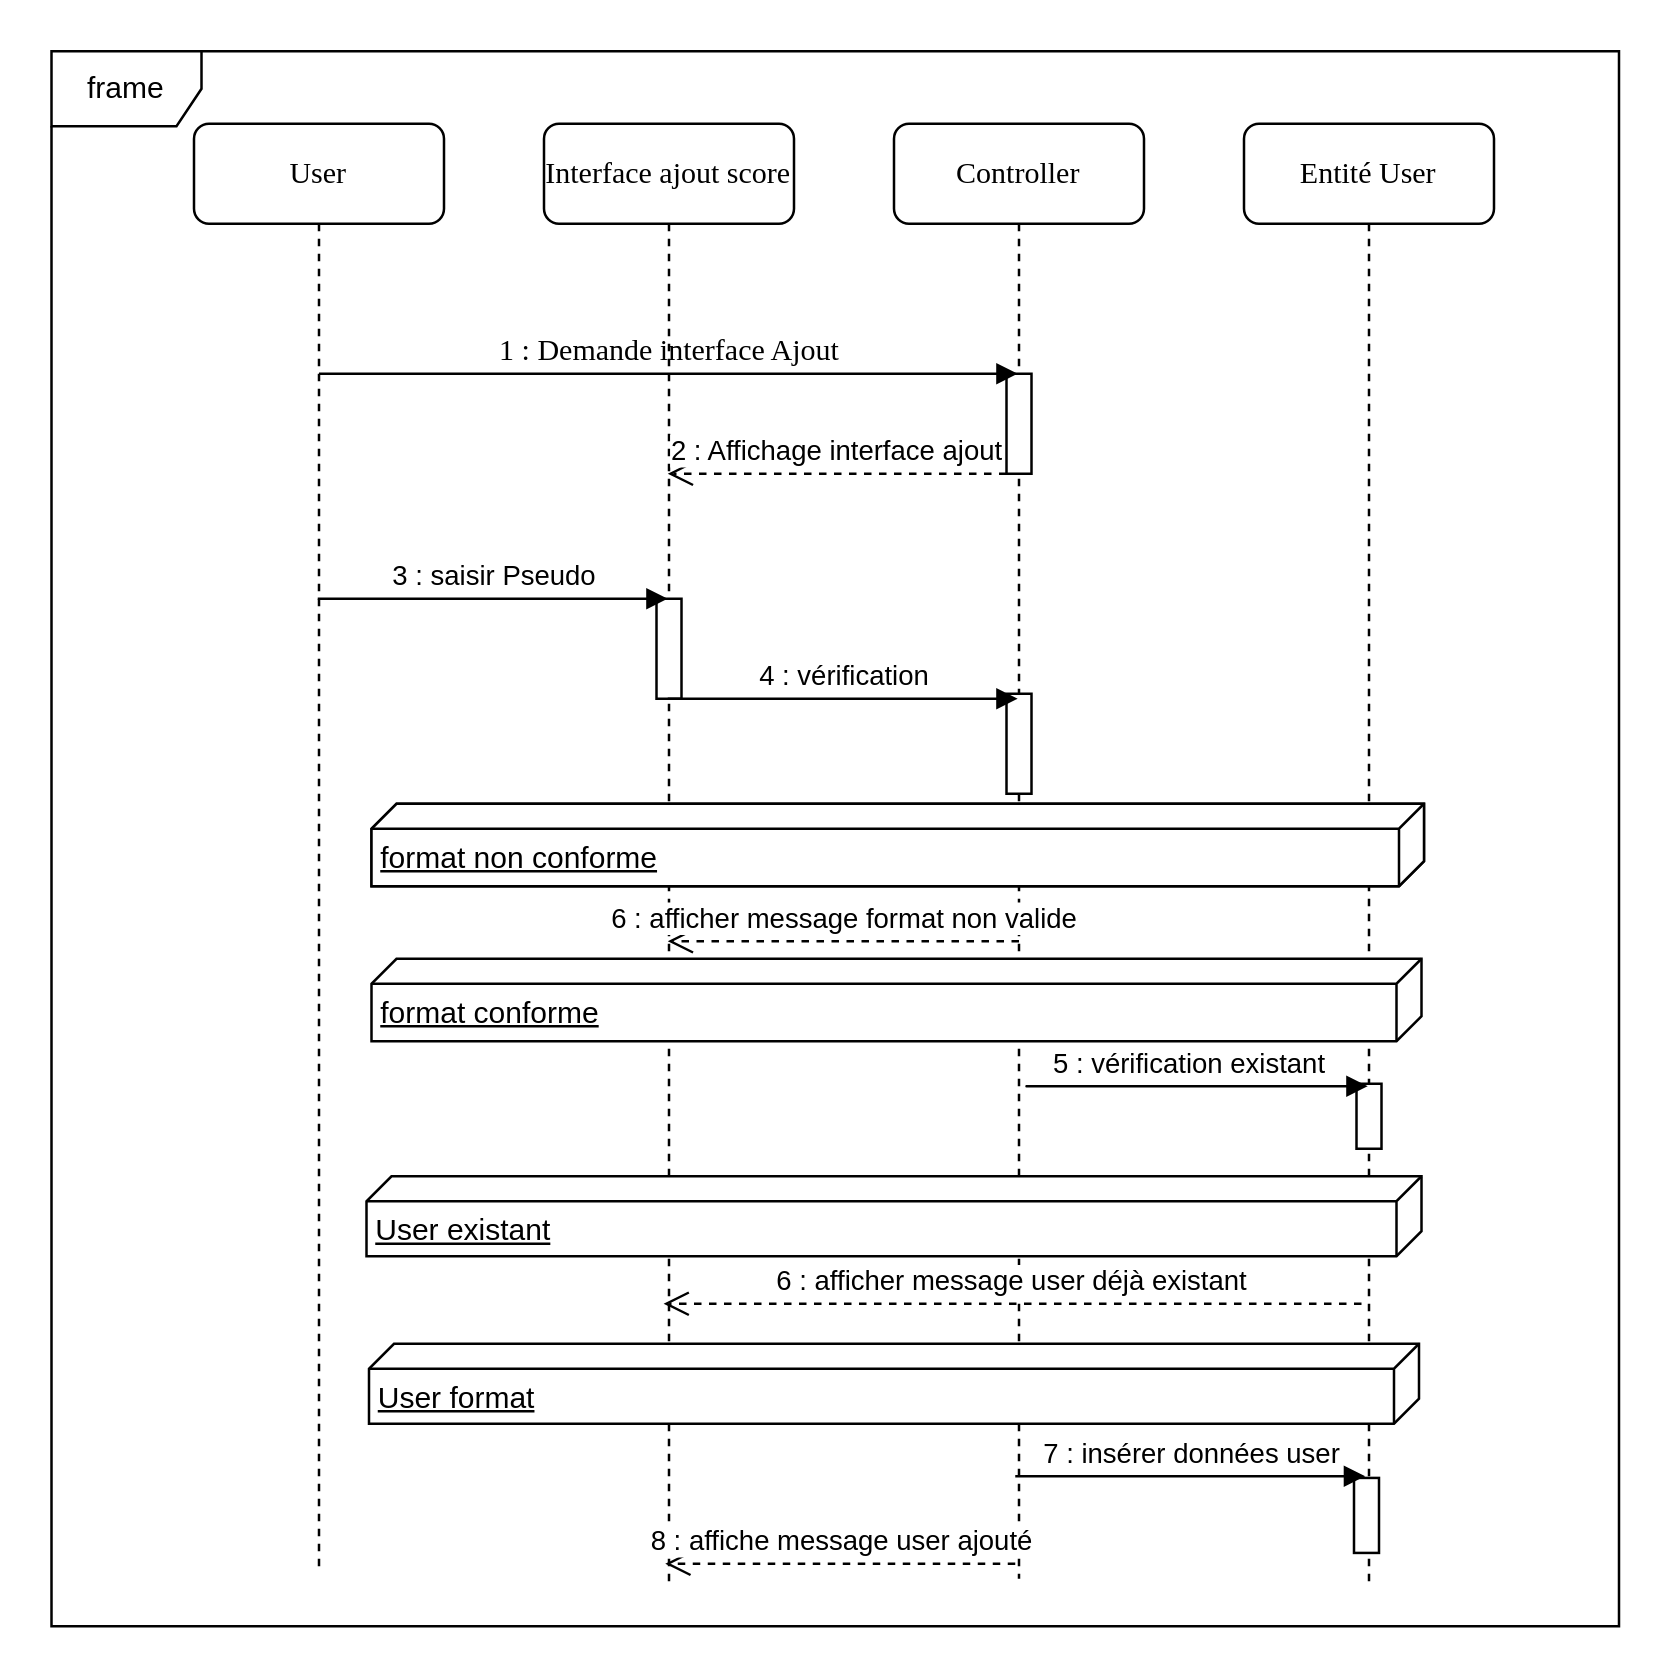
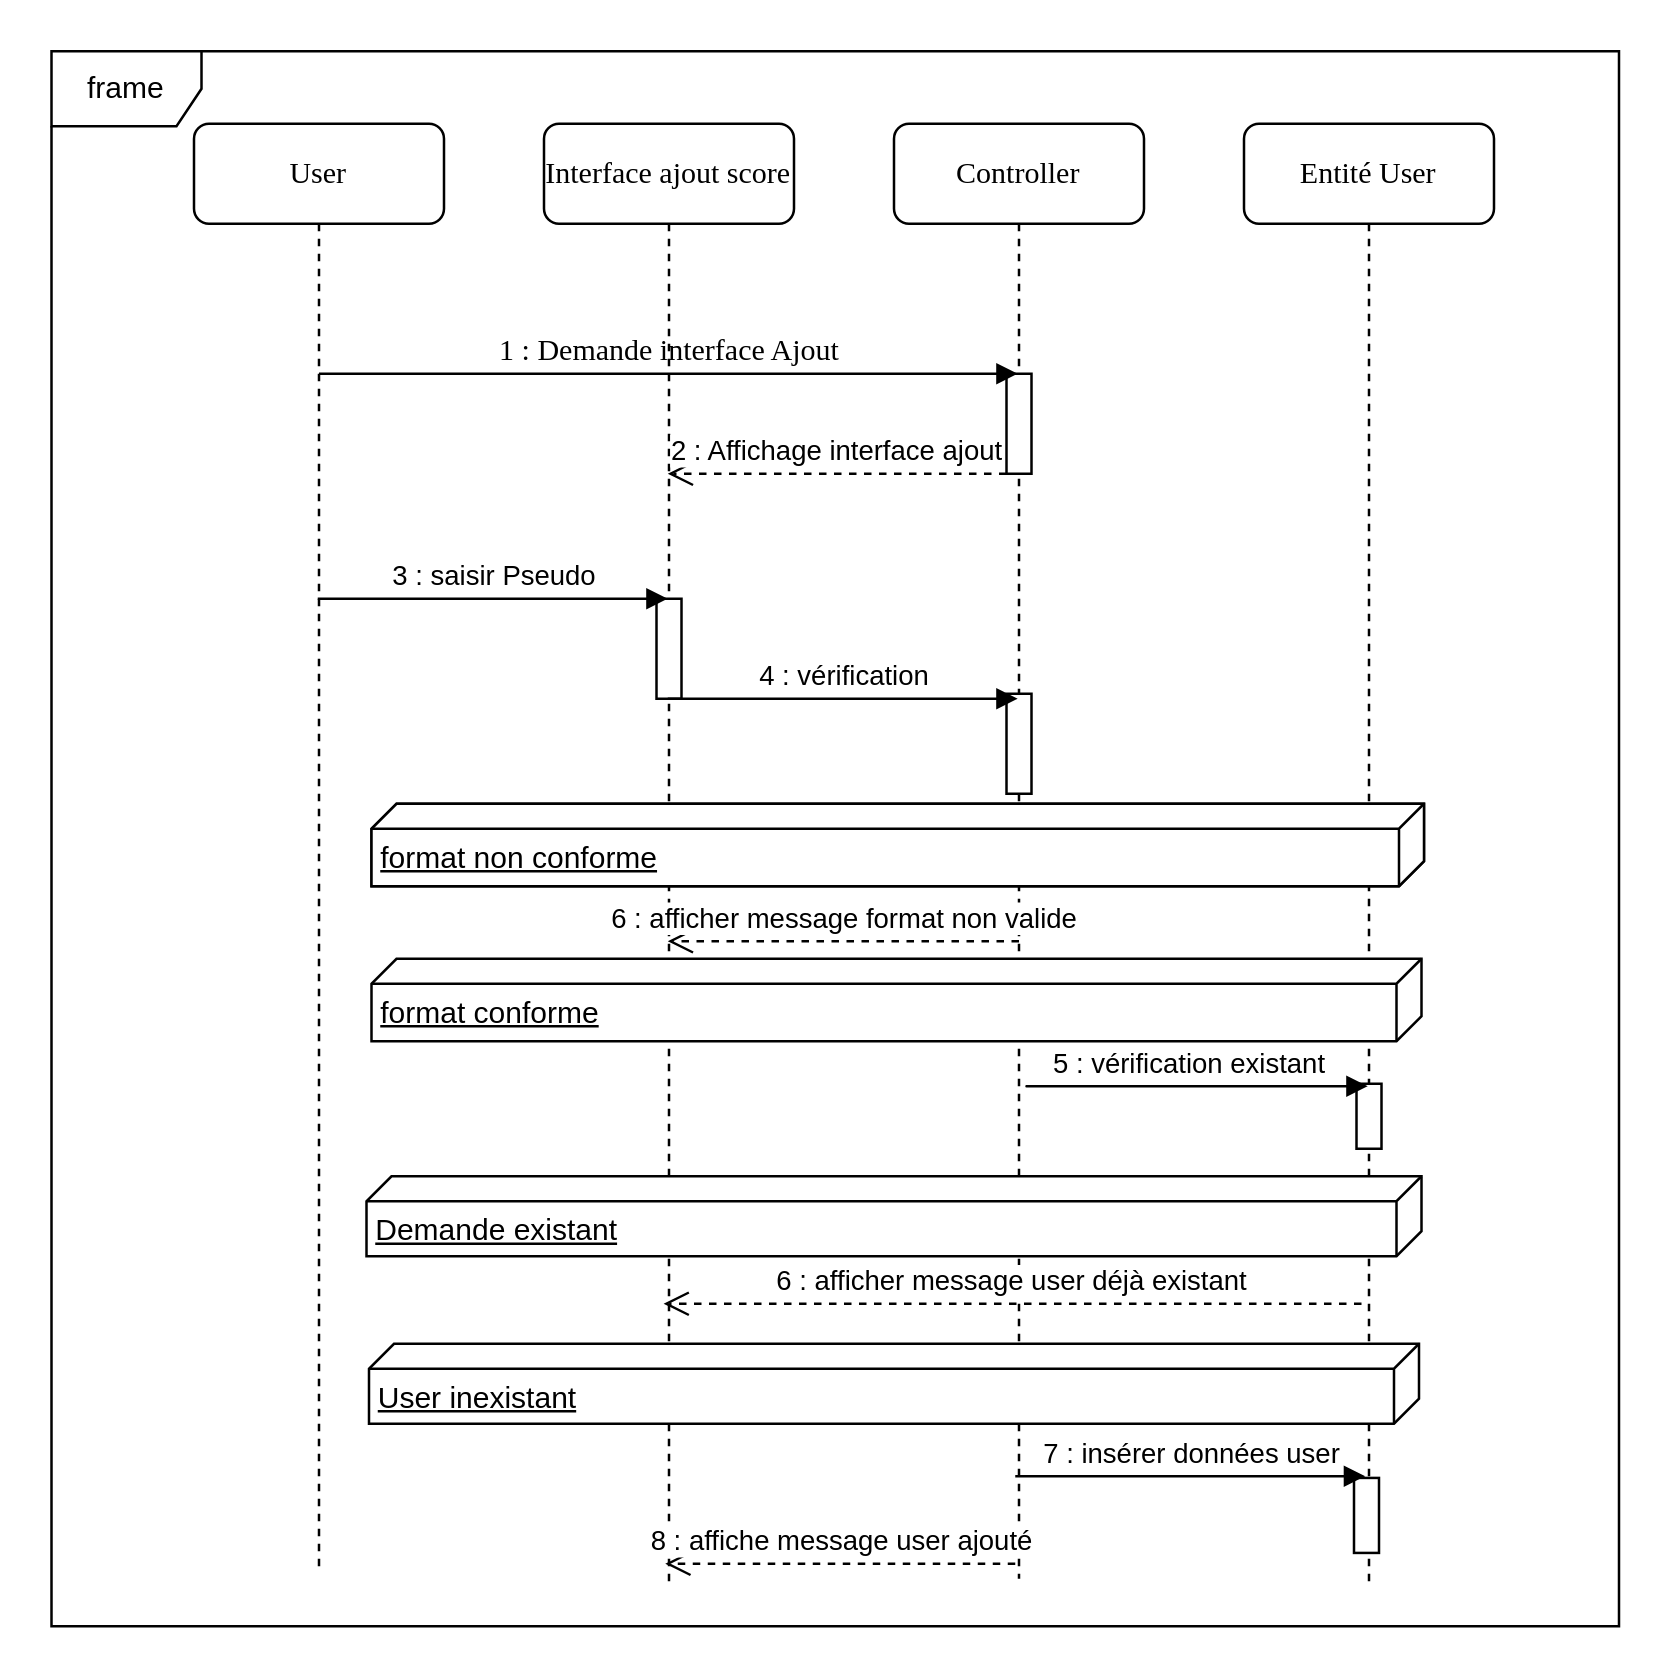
node "User existant": label "User existant" -> "Demande existant"
node "User format": label "User format" -> "User inexistant"
